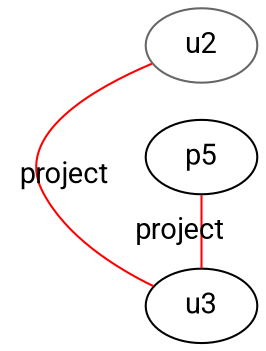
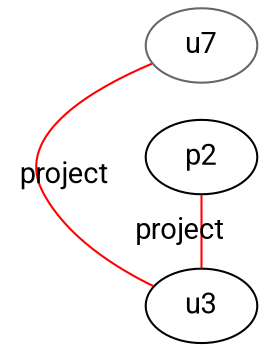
node "u2": label "u2" -> "u7"
node "p5": label "p5" -> "p2"
